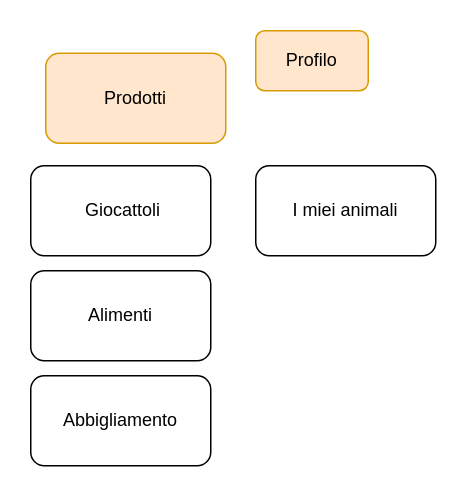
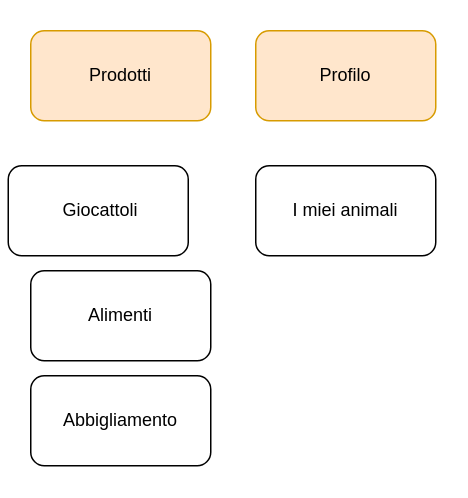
node "Profilo": size 113x60 -> 180x90
node "Prodotti": moved (136, 98) -> (121, 76)
node "Giocattoli": moved (121, 211) -> (98, 211)
